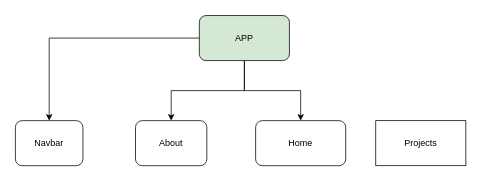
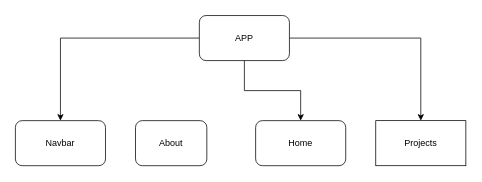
node "APP": fillcolor #d5e8d4 -> #ffffff
edge "APP" -> "Projects": added
edge "APP" -> "About": removed
node "Navbar": size 68x45 -> 90x45
